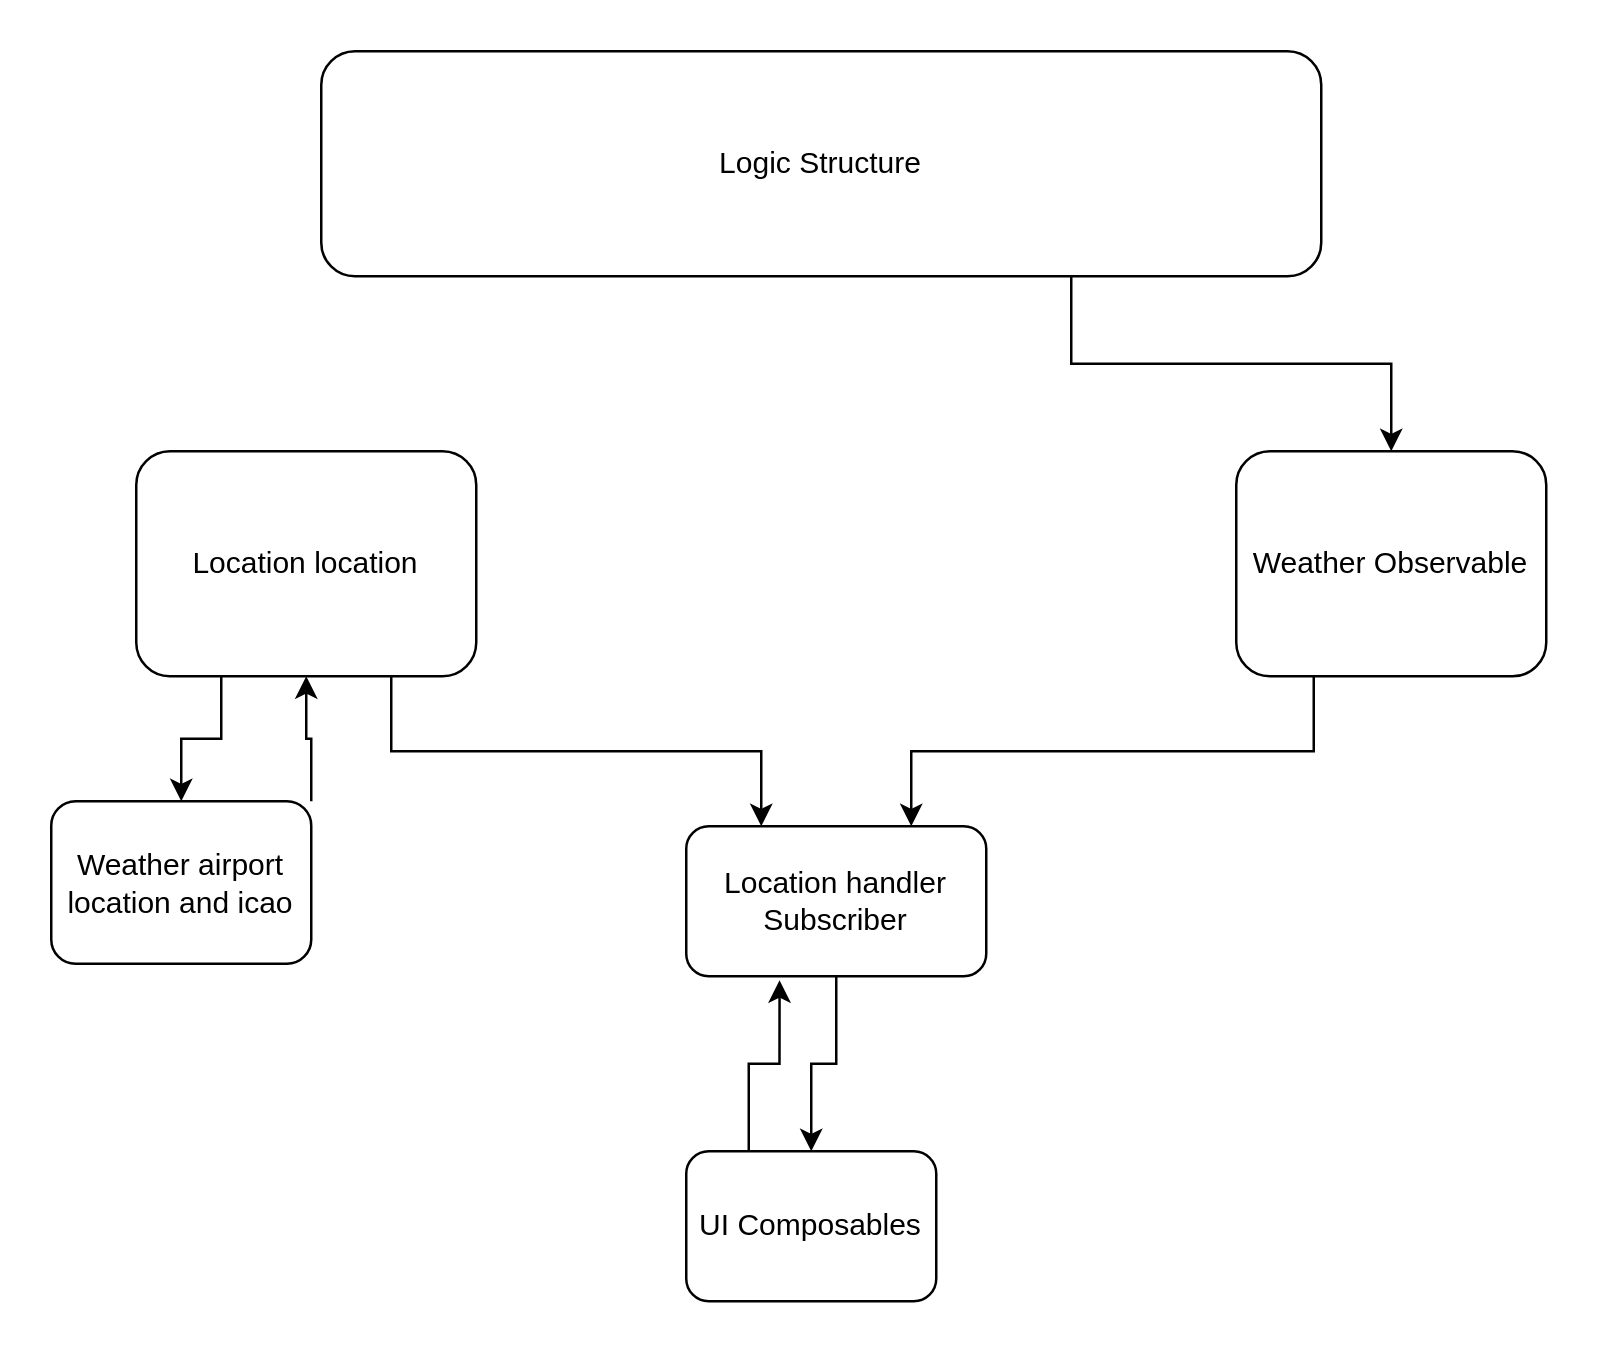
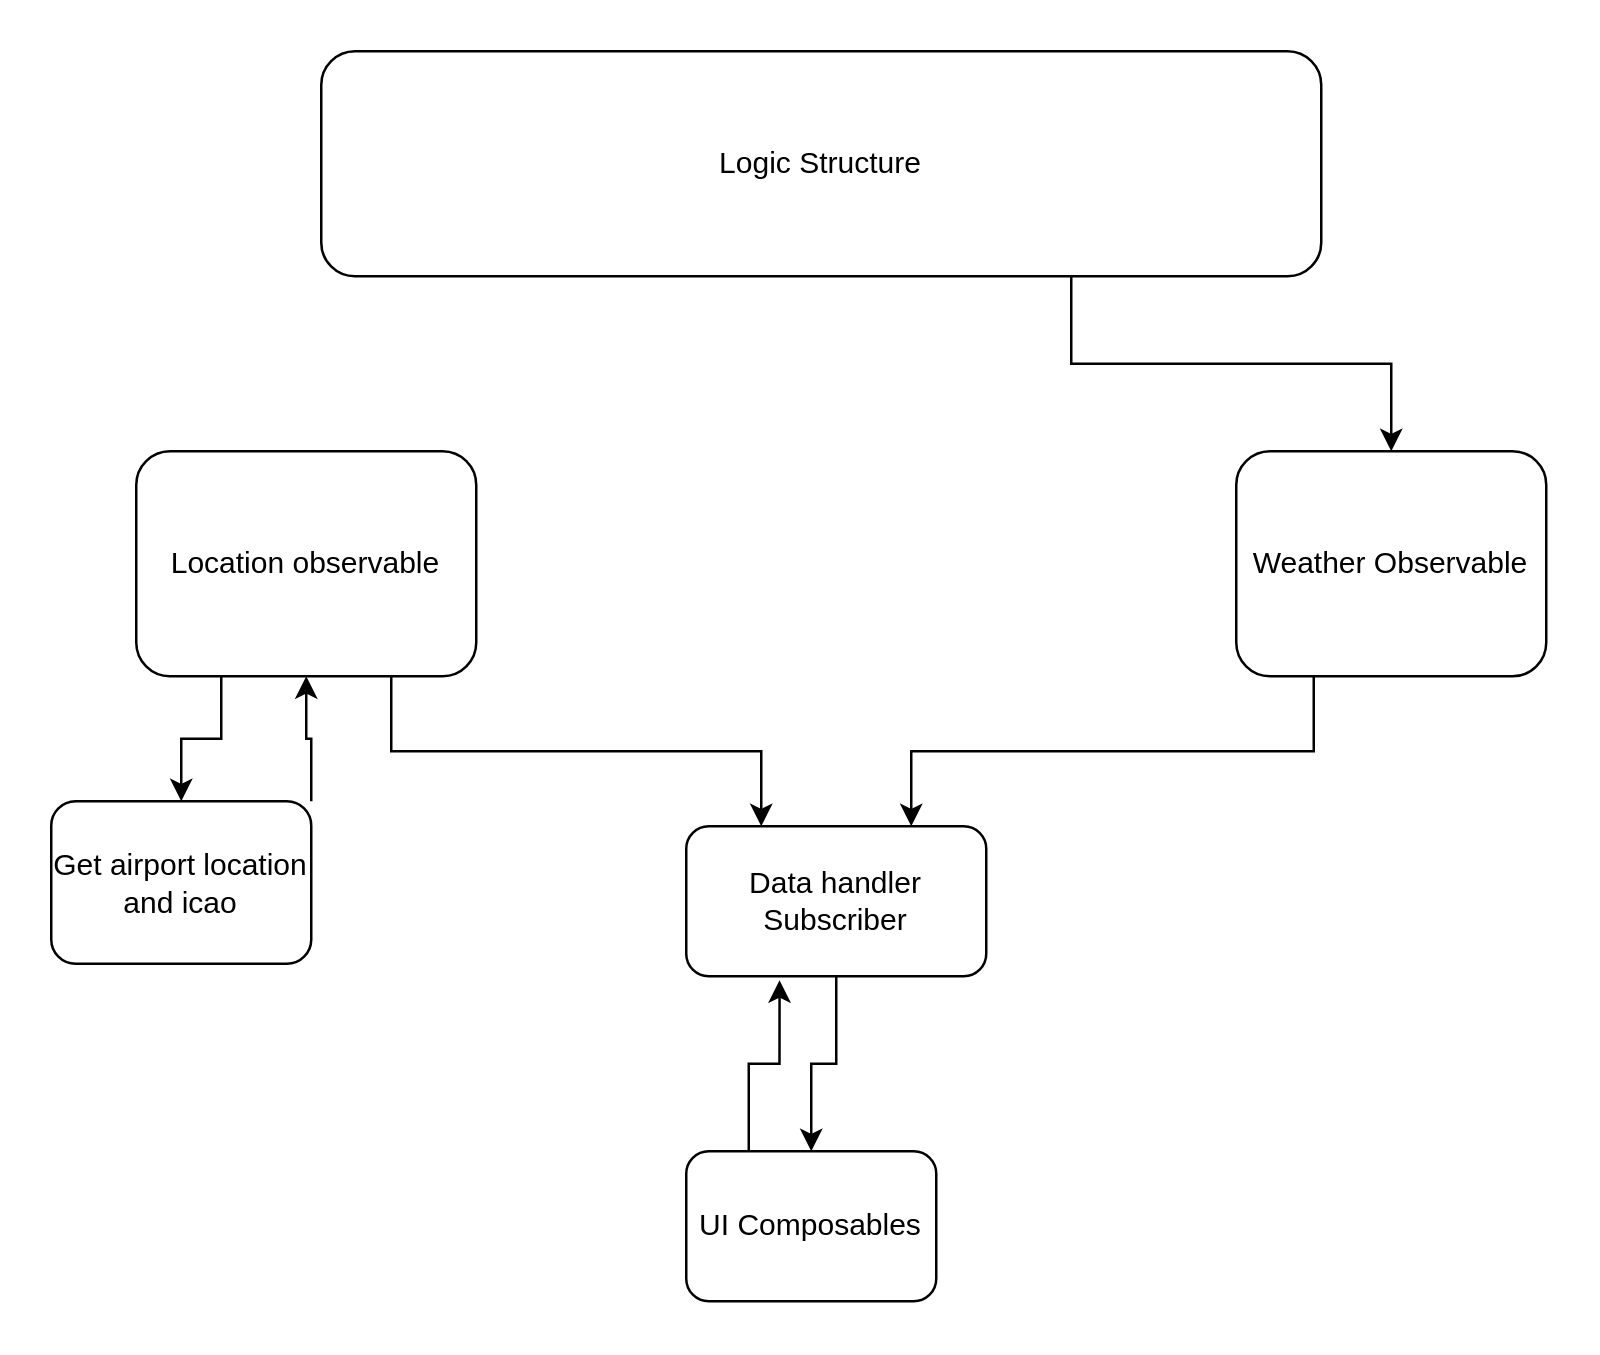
node "Location location": label "Location location" -> "Location observable"
node "Weather airport location and icao": label "Weather airport location and icao" -> "Get airport location and icao"
node "Location handler Subscriber": label "Location handler Subscriber" -> "Data handler Subscriber"
